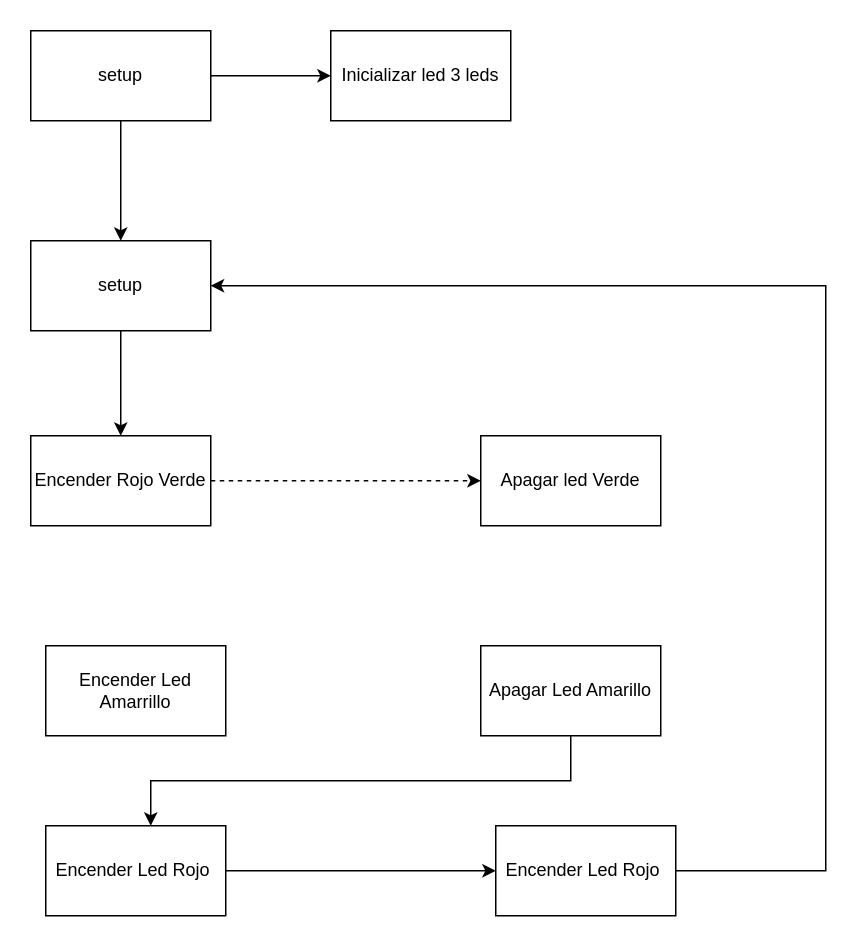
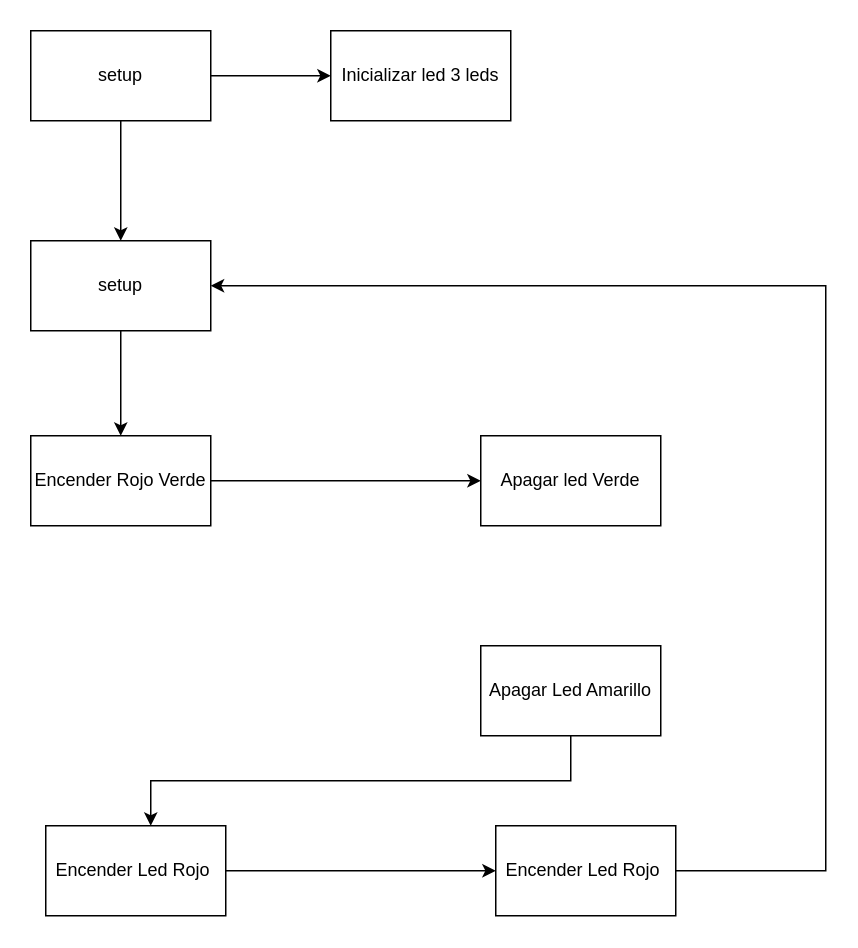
edge "Encender Rojo Verde" -> "Apagar led Verde": style dashed -> solid
node "Encender Led Amarrillo": removed
